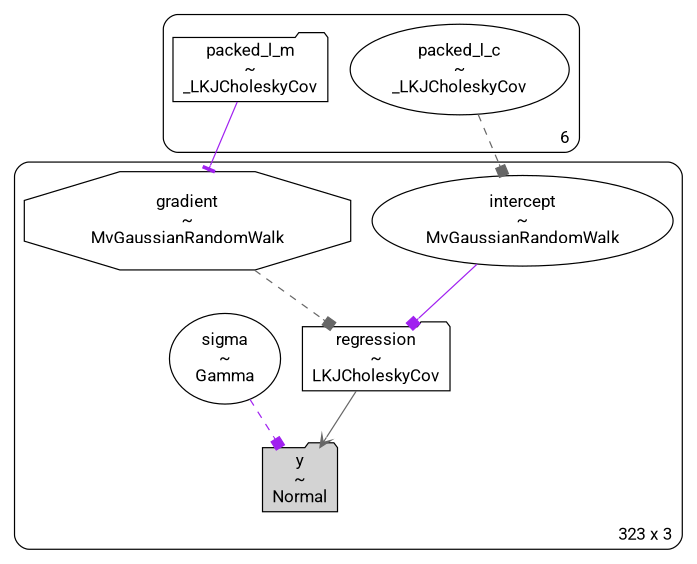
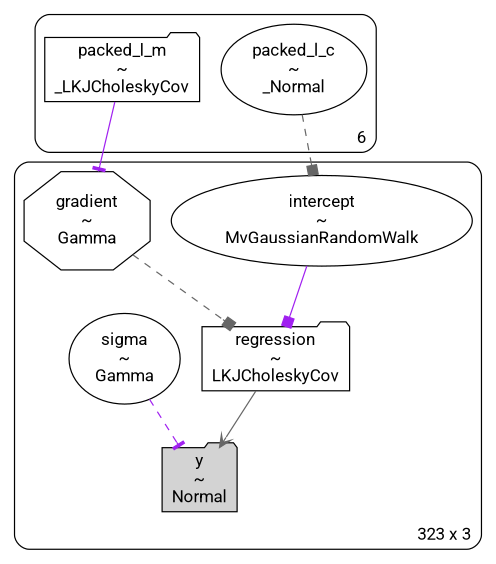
node "packed_l_c ~ _LKJCholeskyCov": label "packed_l_c ~ _LKJCholeskyCov" -> "packed_l_c ~ _Normal"
node "gradient ~ MvGaussianRandomWalk": label "gradient ~ MvGaussianRandomWalk" -> "gradient ~ Gamma"
edge "sigma ~ Gamma" -> "y ~ Normal": arrowhead box -> tee
